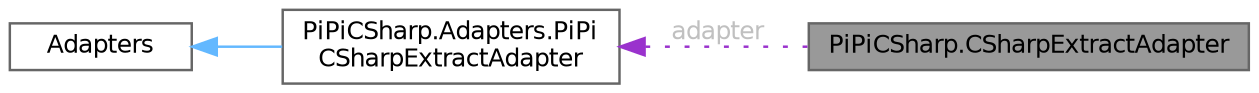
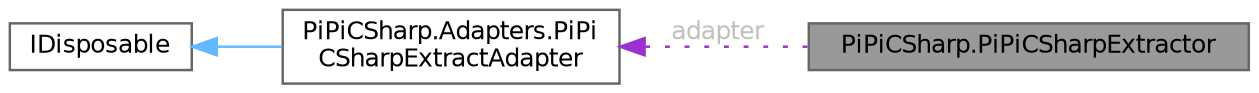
node "Adapters": label "Adapters" -> "IDisposable"
node "PiPiCSharp.CSharpExtractAdapter": label "PiPiCSharp.CSharpExtractAdapter" -> "PiPiCSharp.PiPiCSharpExtractor"
